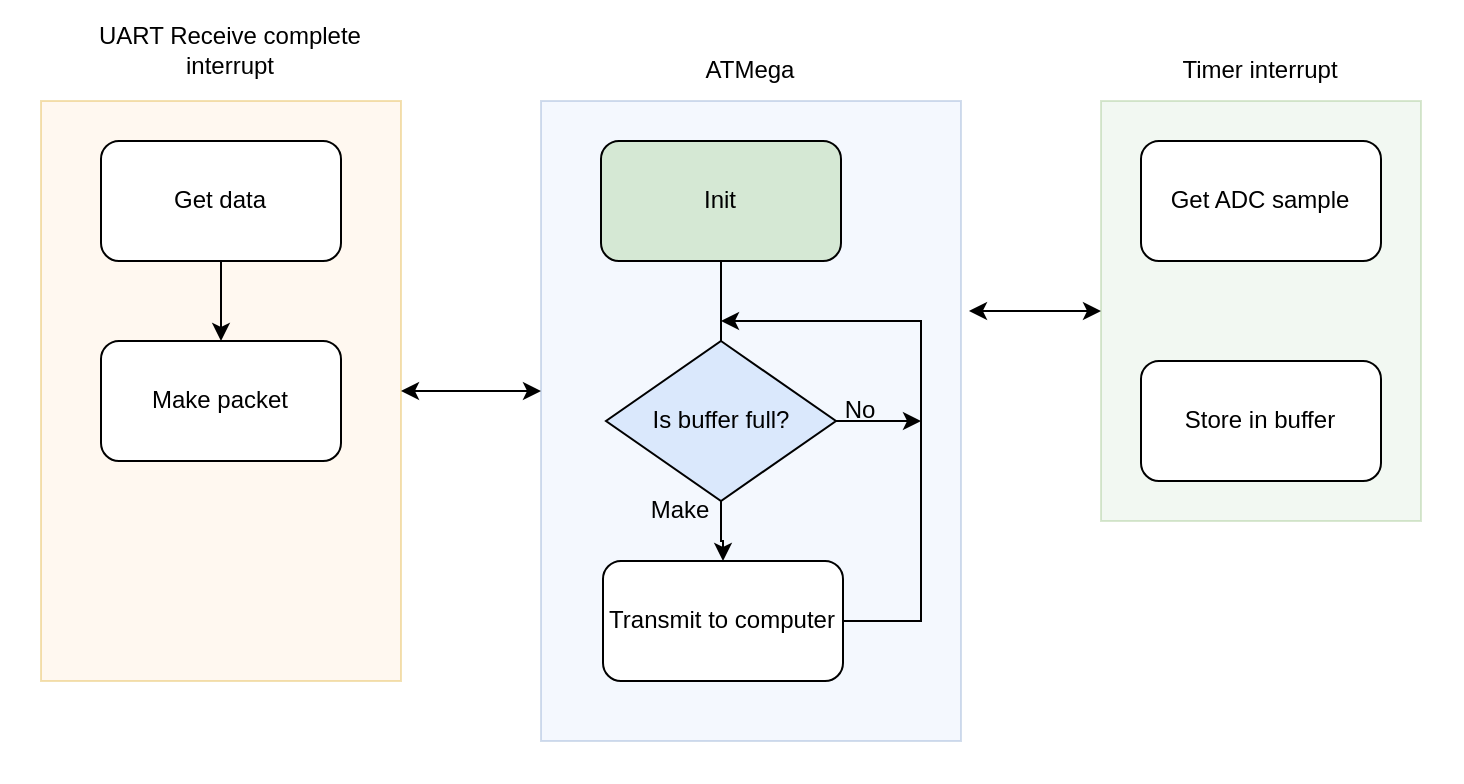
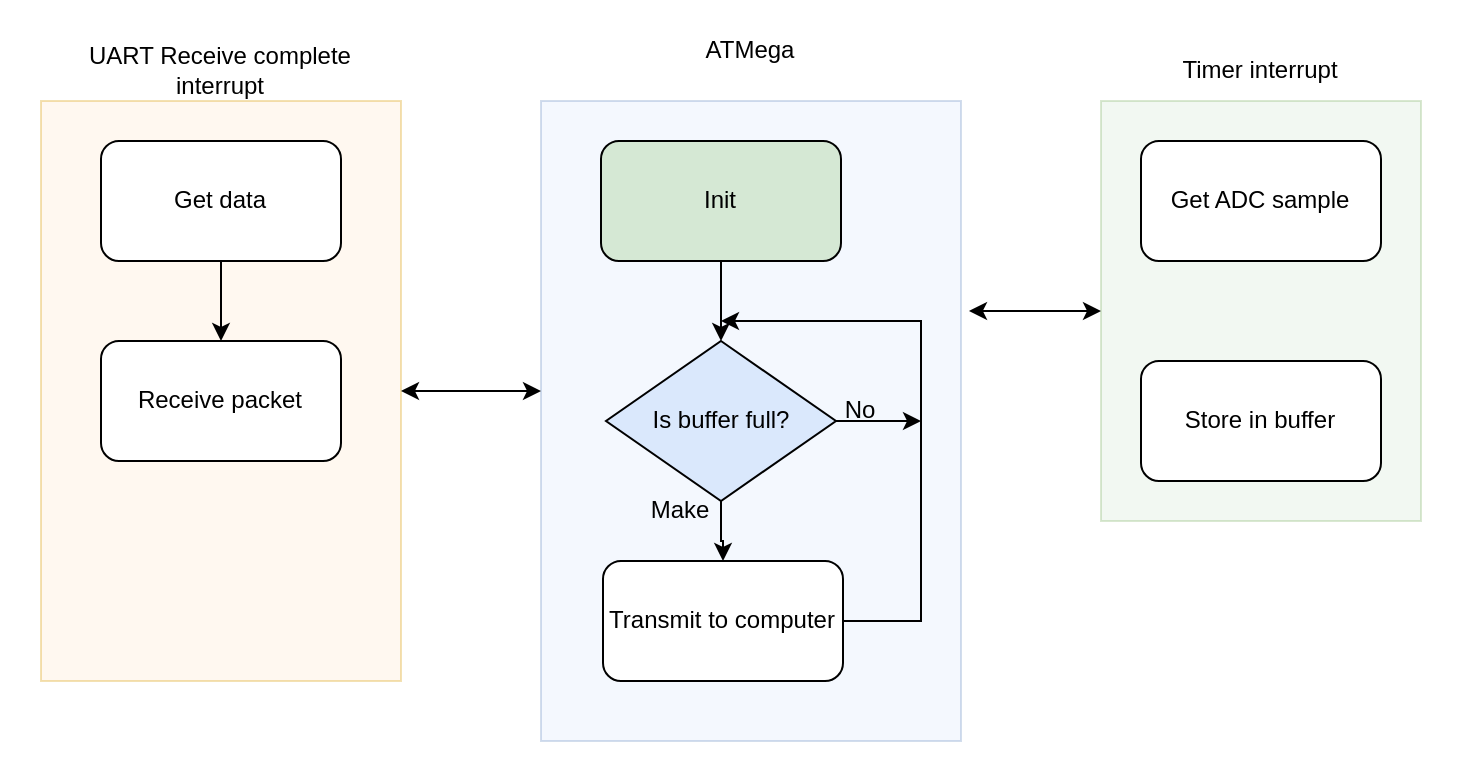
node "UART Receive complete interrupt": moved (231, 51) -> (221, 71)
node "ATMega": moved (751, 71) -> (751, 51)
edge "Init" -- "Is buffer full?": arrowhead none -> classic
node "Make packet": label "Make packet" -> "Receive packet"
